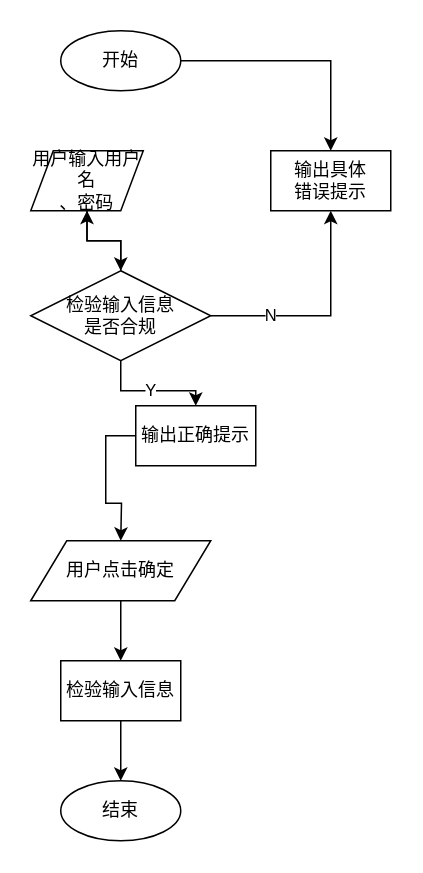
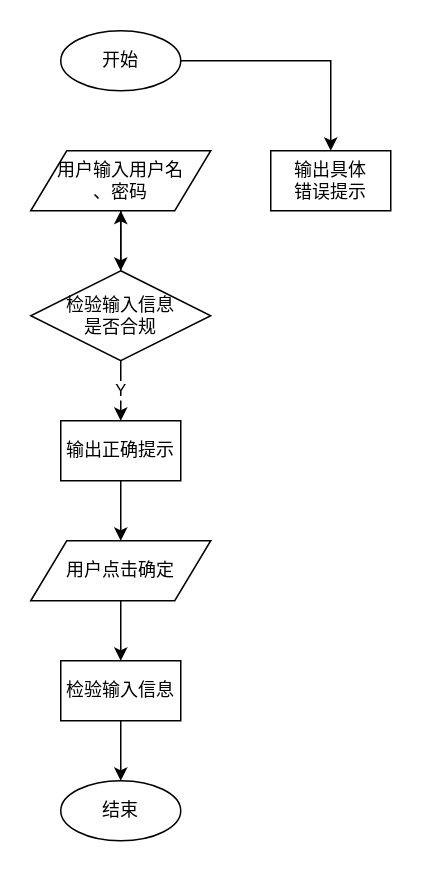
node "用户输入用户名 、密码": size 113x60 -> 180x60
edge "检验输入信息 是否合规" -> "输出具体 错误提示": removed, label "N"
node "输出正确提示": moved (196, 436) -> (121, 451)
